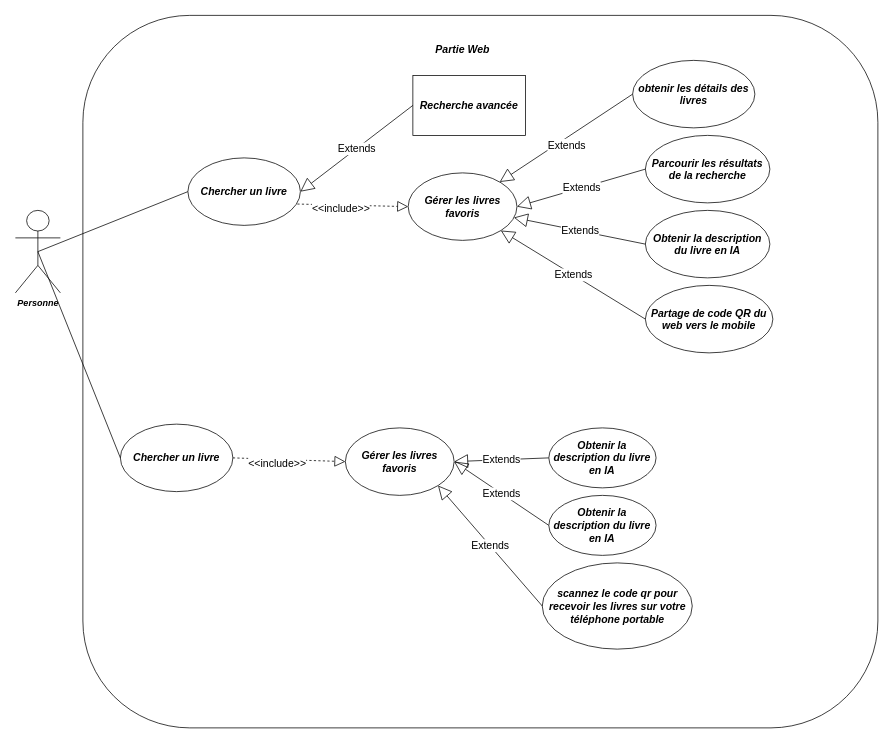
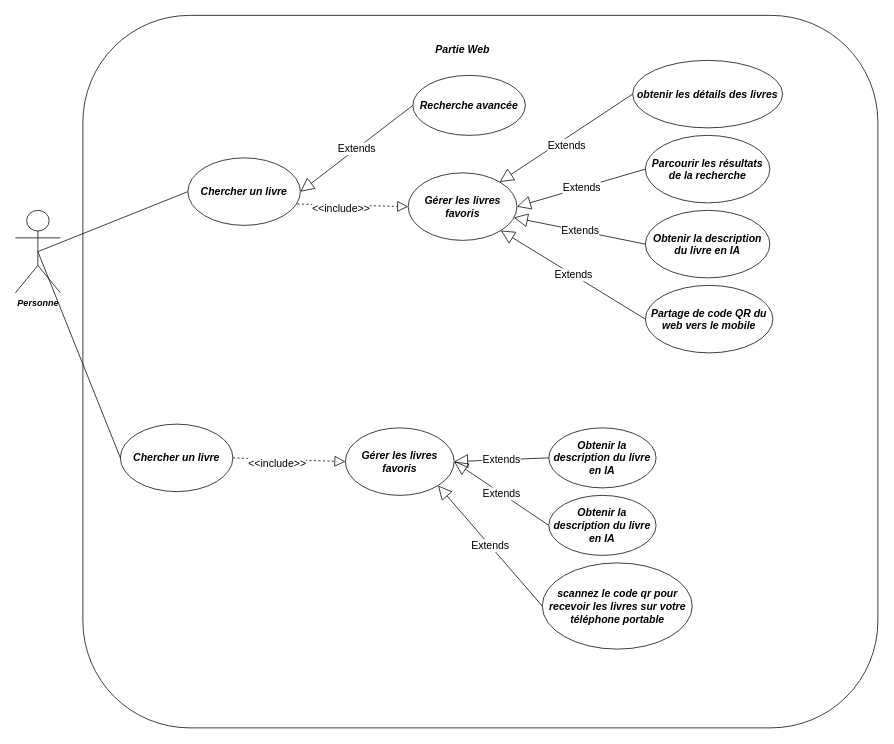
node "obtenir les détails des livres": size 122x68 -> 150x68
node "Recherche avancée": shape rectangle -> ellipse
